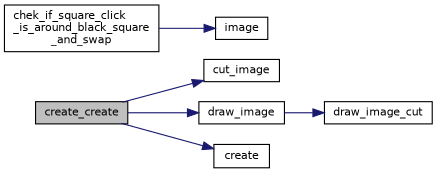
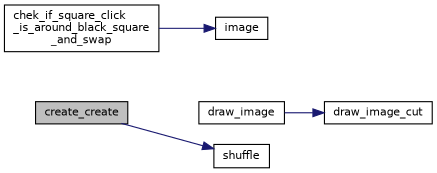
node "cut_image": removed
edge "create_create" -> "draw_image": removed
node "create": label "create" -> "shuffle"
